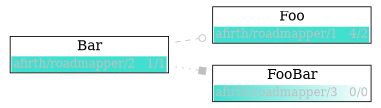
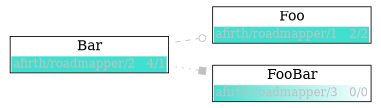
node "Foo": text "afirth/roadmapper/1   4/2" -> "afirth/roadmapper/1   2/2"
node "Bar": text "afirth/roadmapper/2   1/1" -> "afirth/roadmapper/2   4/1"
